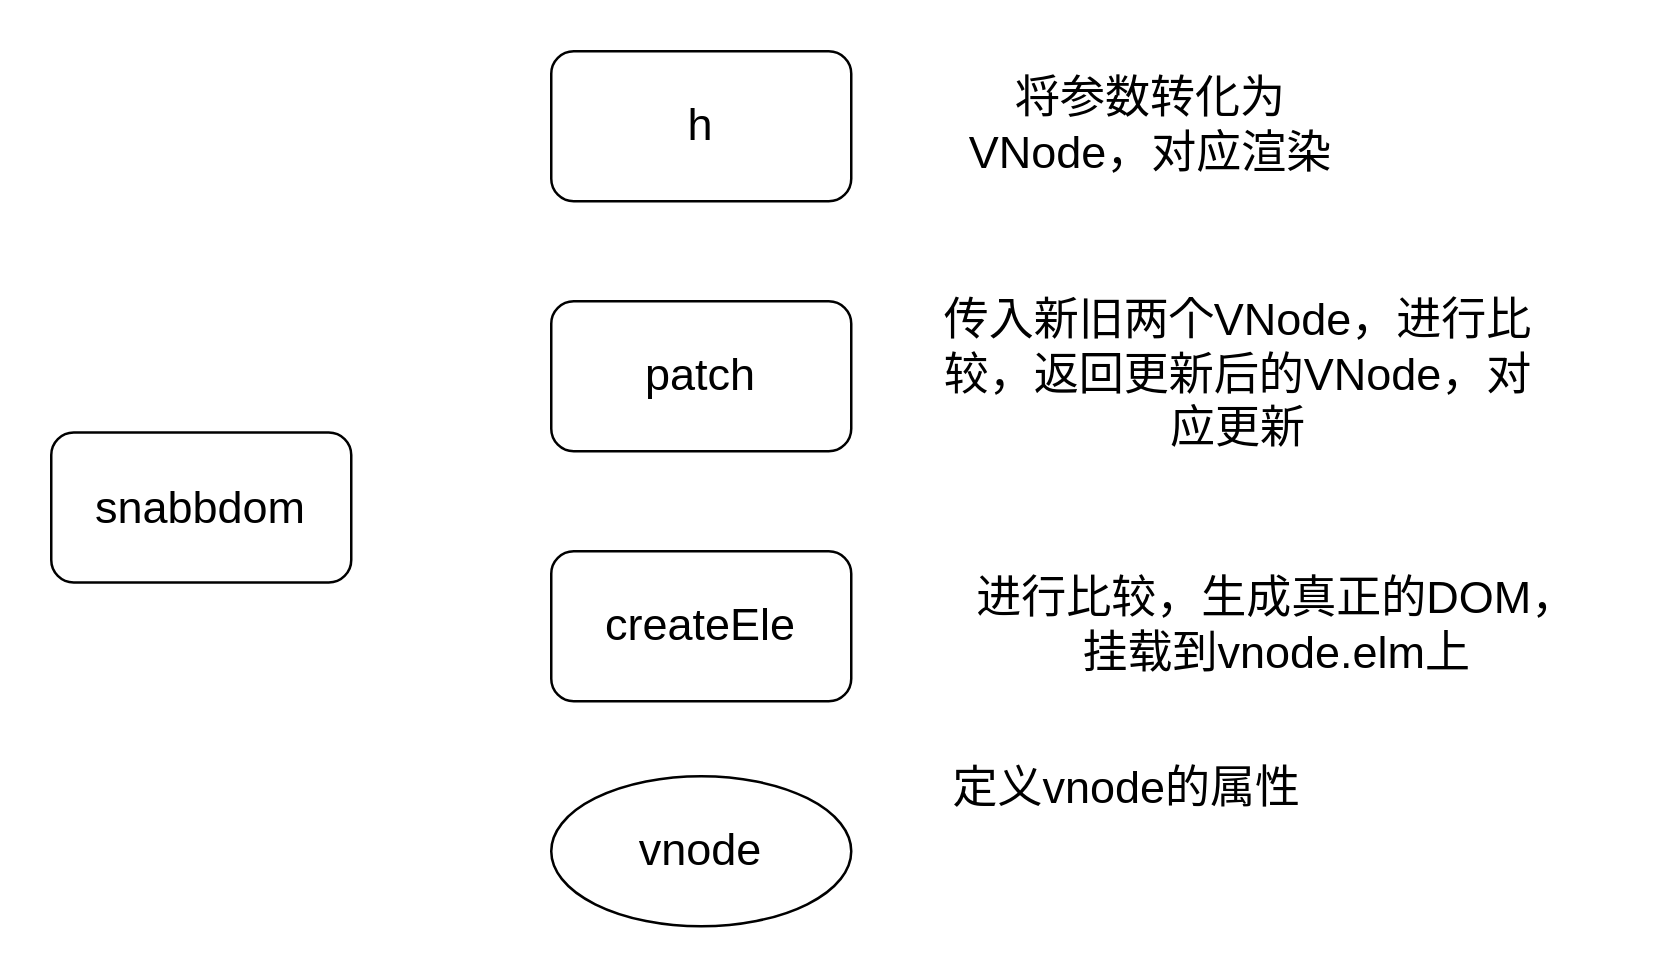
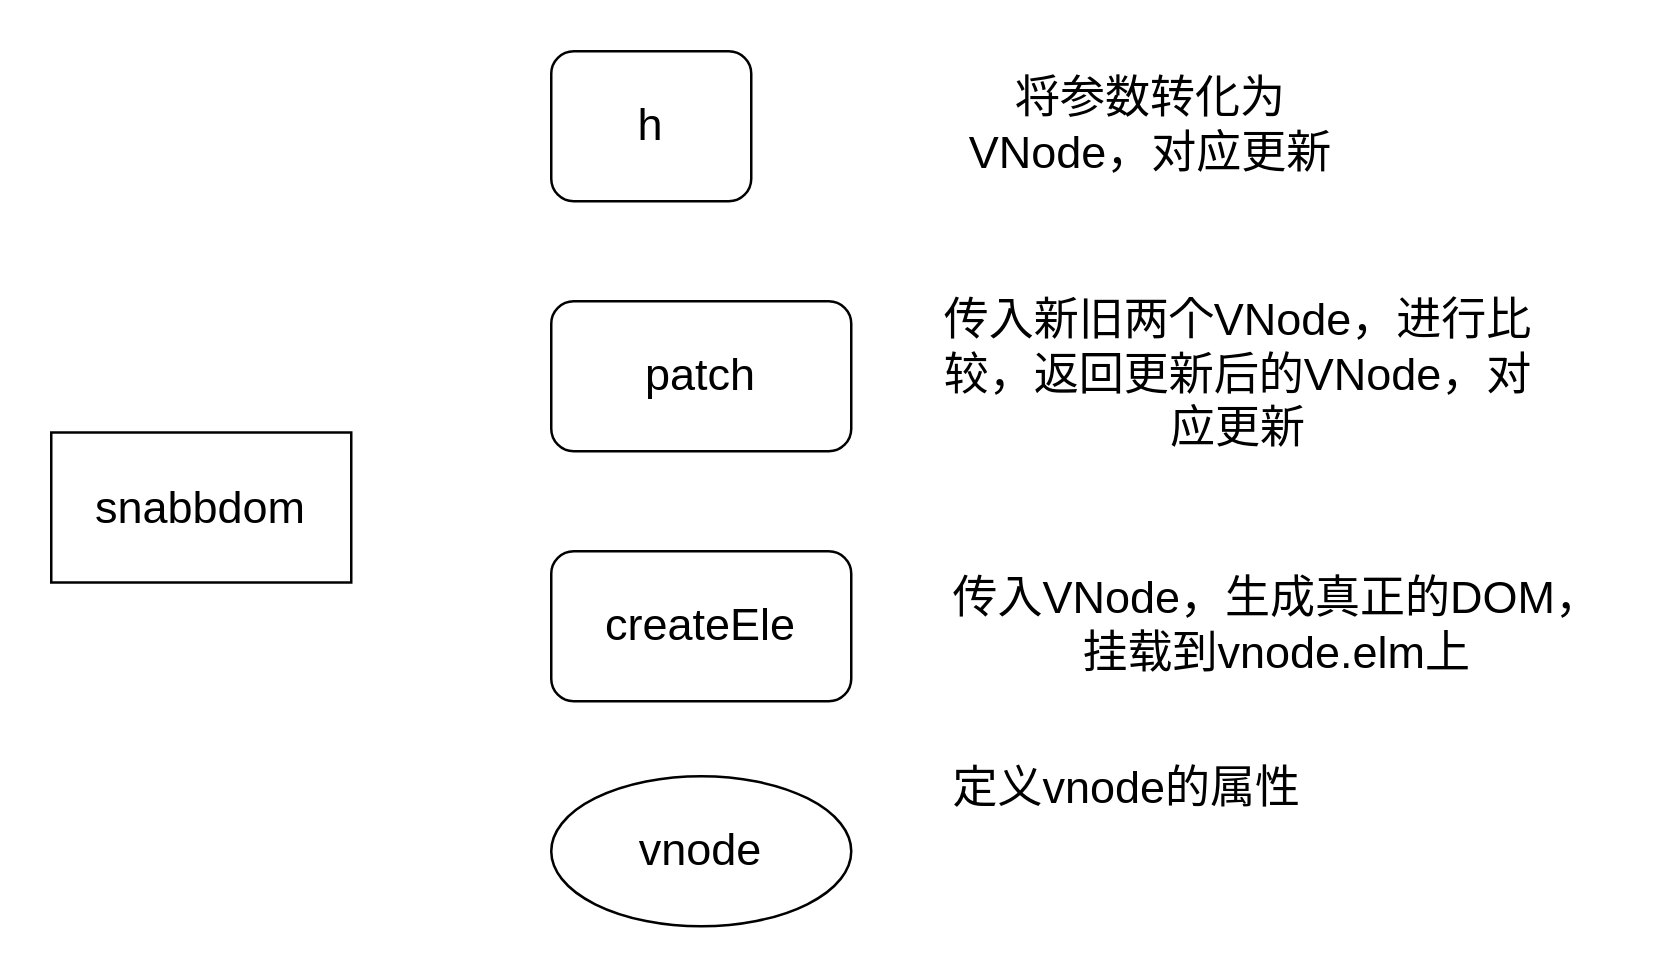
node "h": size 300x150 -> 200x150
node "将参数转化为VNode，对应渲染": label "将参数转化为VNode，对应渲染" -> "将参数转化为VNode，对应更新"
node "snabbdom": shape rounded rectangle -> rectangle
node "进行比较，生成真正的DOM， 挂载到vnode.elm上": label "进行比较，生成真正的DOM， 挂载到vnode.elm上" -> "传入VNode，生成真正的DOM， 挂载到vnode.elm上"
